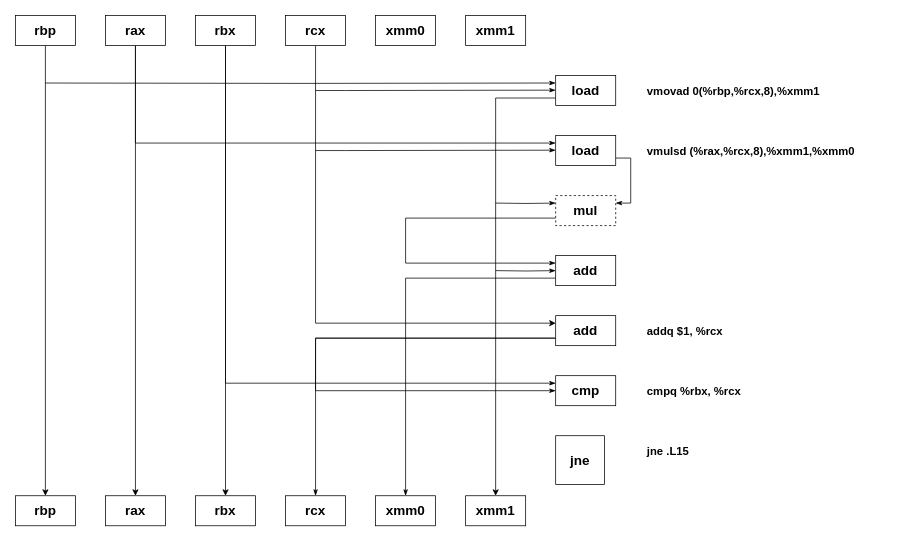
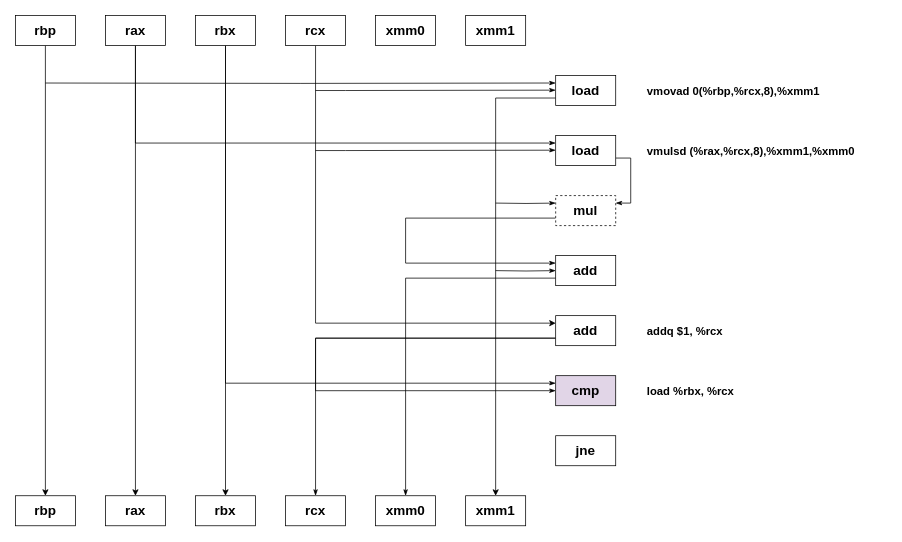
node "cmp": fillcolor #ffffff -> #e1d5e7
node "cmpq %rbx, %rcx": label "cmpq %rbx, %rcx" -> "load %rbx, %rcx"
node "jne .L15": removed
node "jne": size 49x49 -> 60x30
